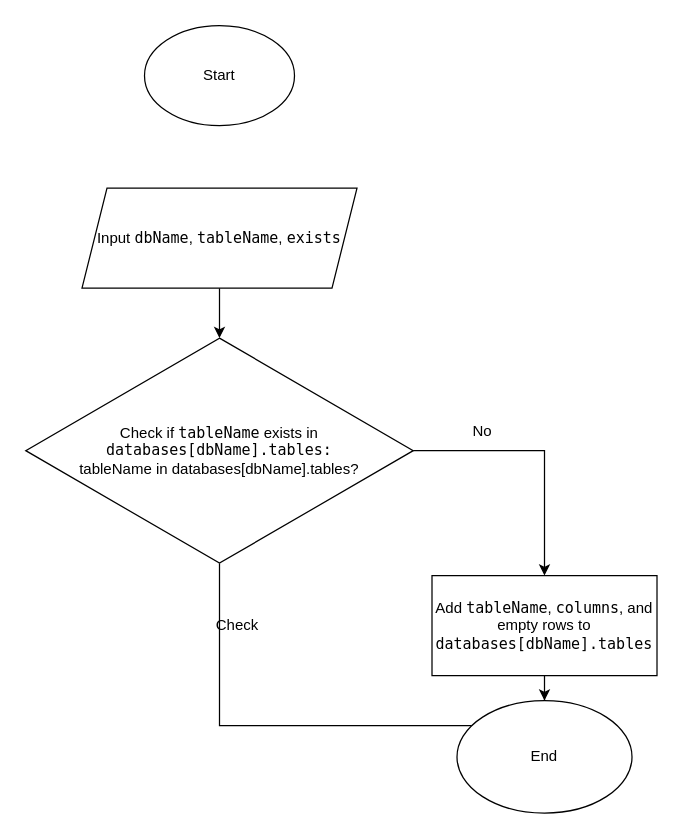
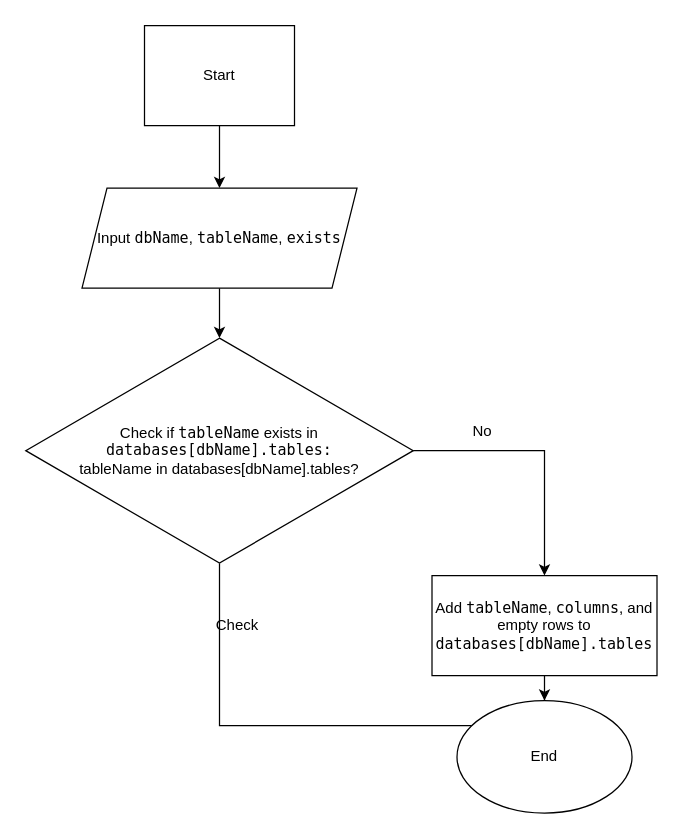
node "Start": shape ellipse -> rectangle
edge "Start" -> "Input dbName, tableName, exists": added
